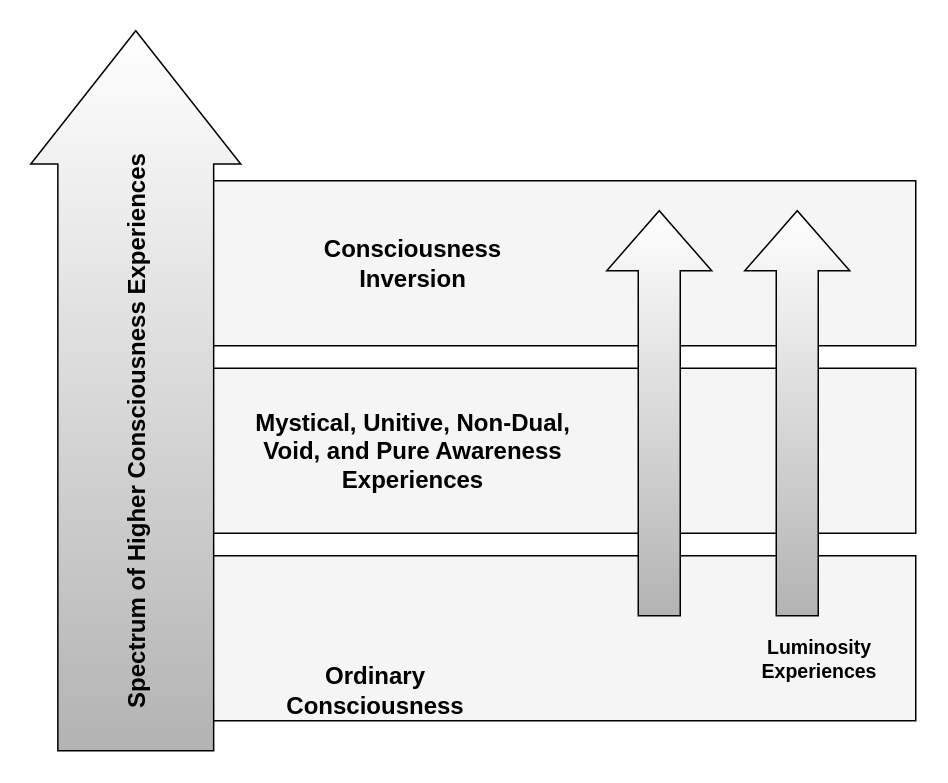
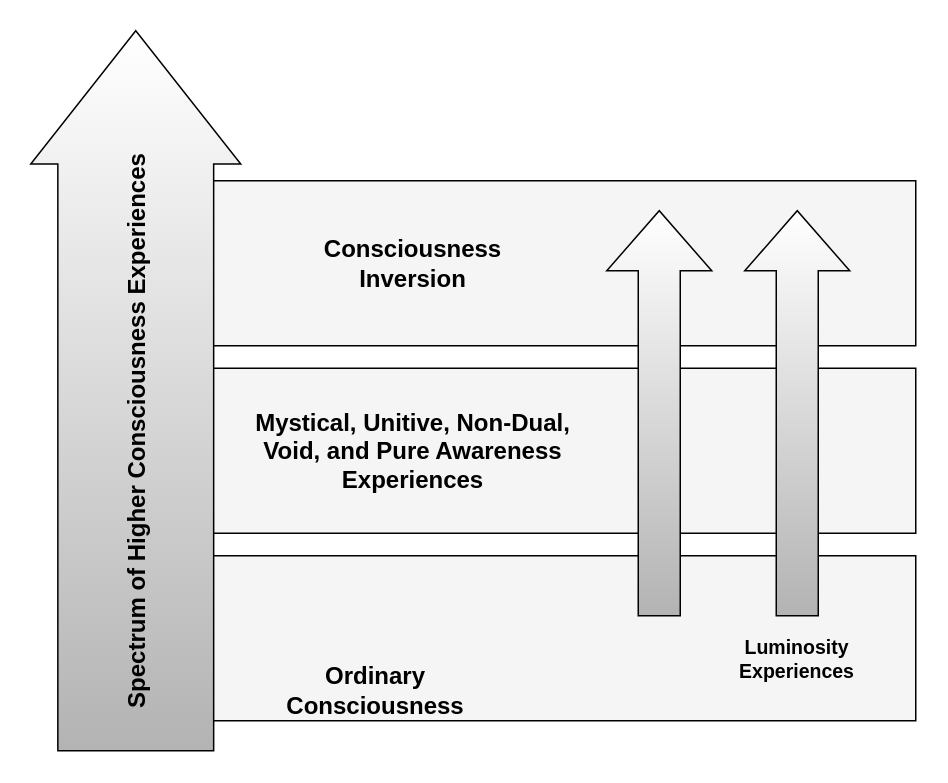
node "Luminosity Experiences": moved (820, 659) -> (797, 659)
